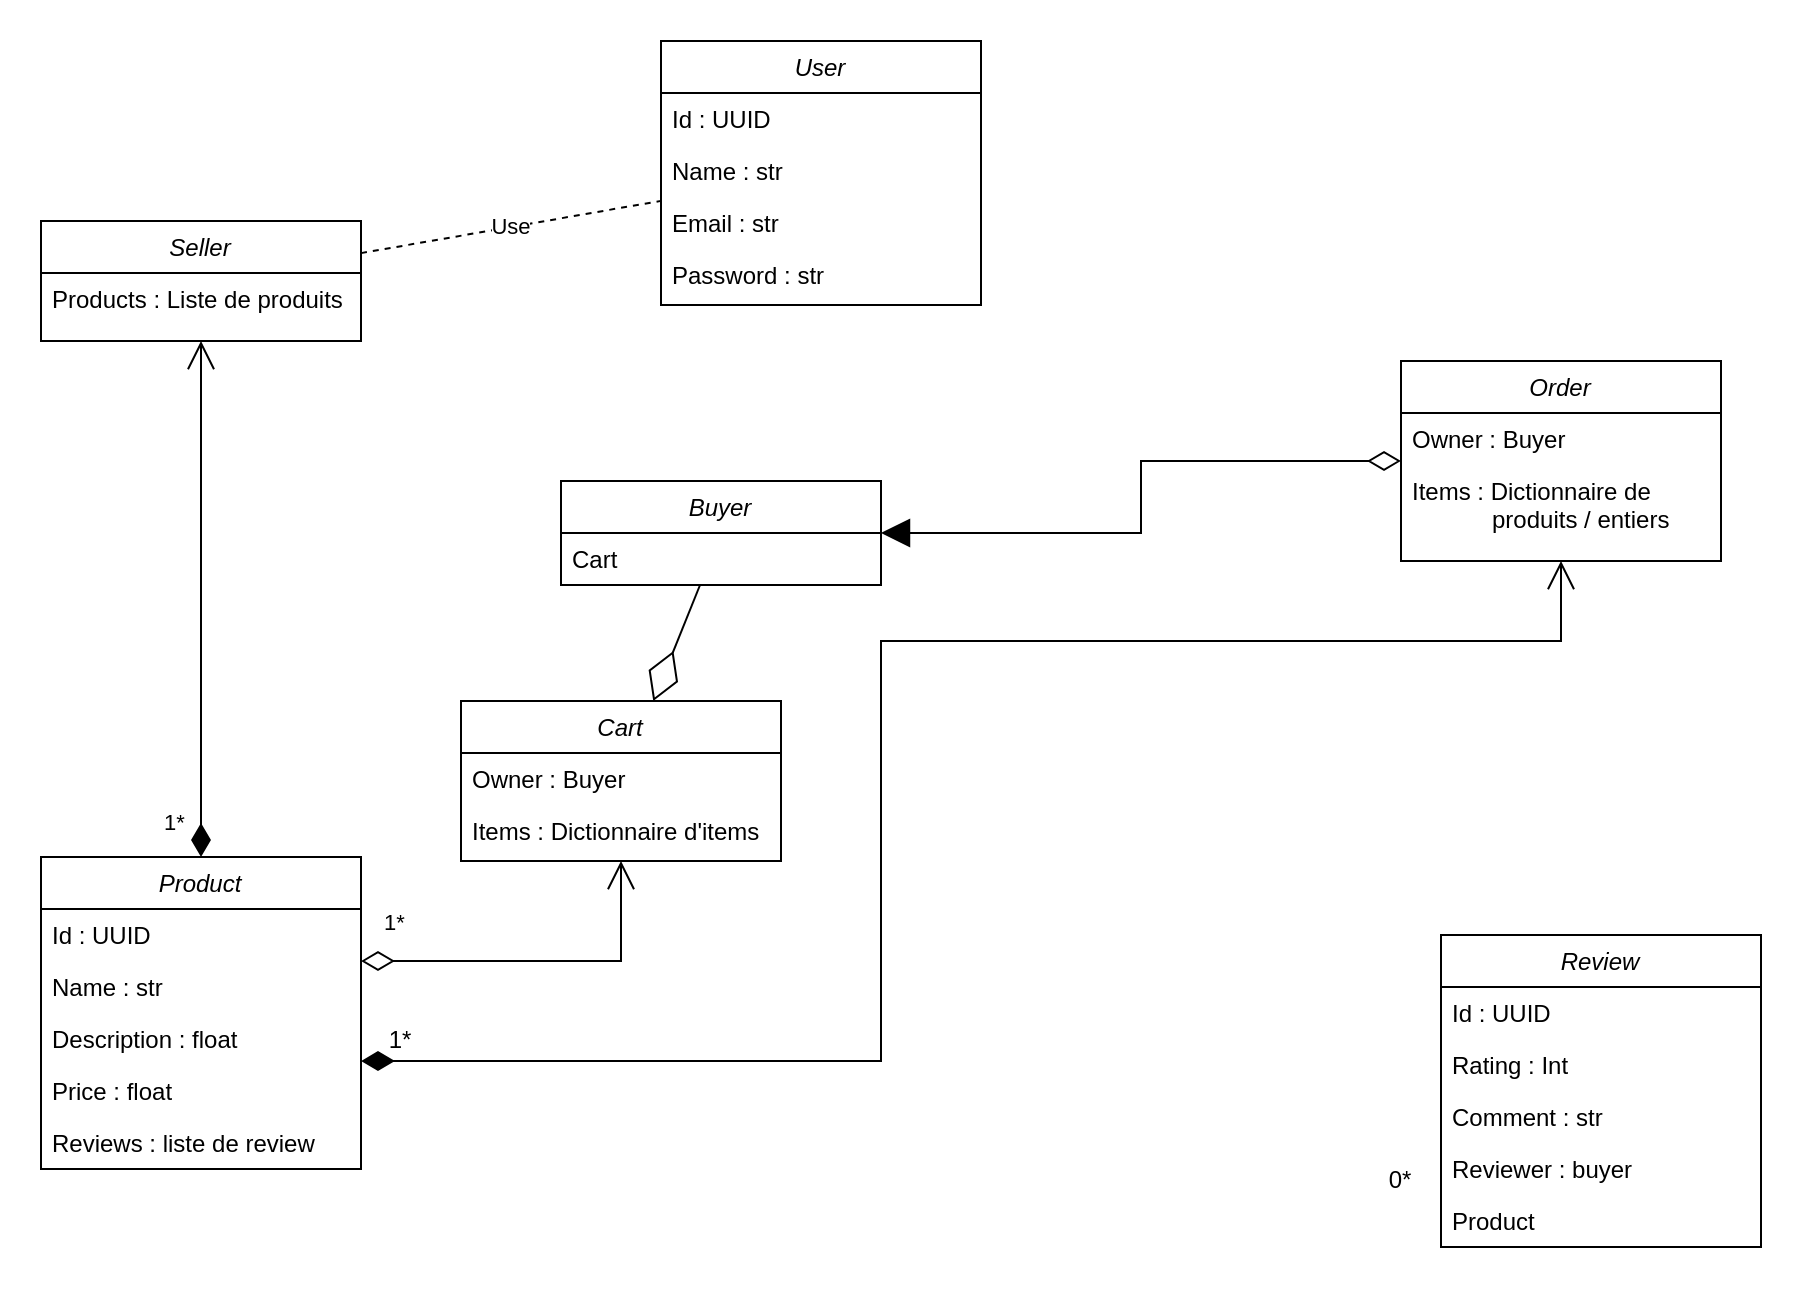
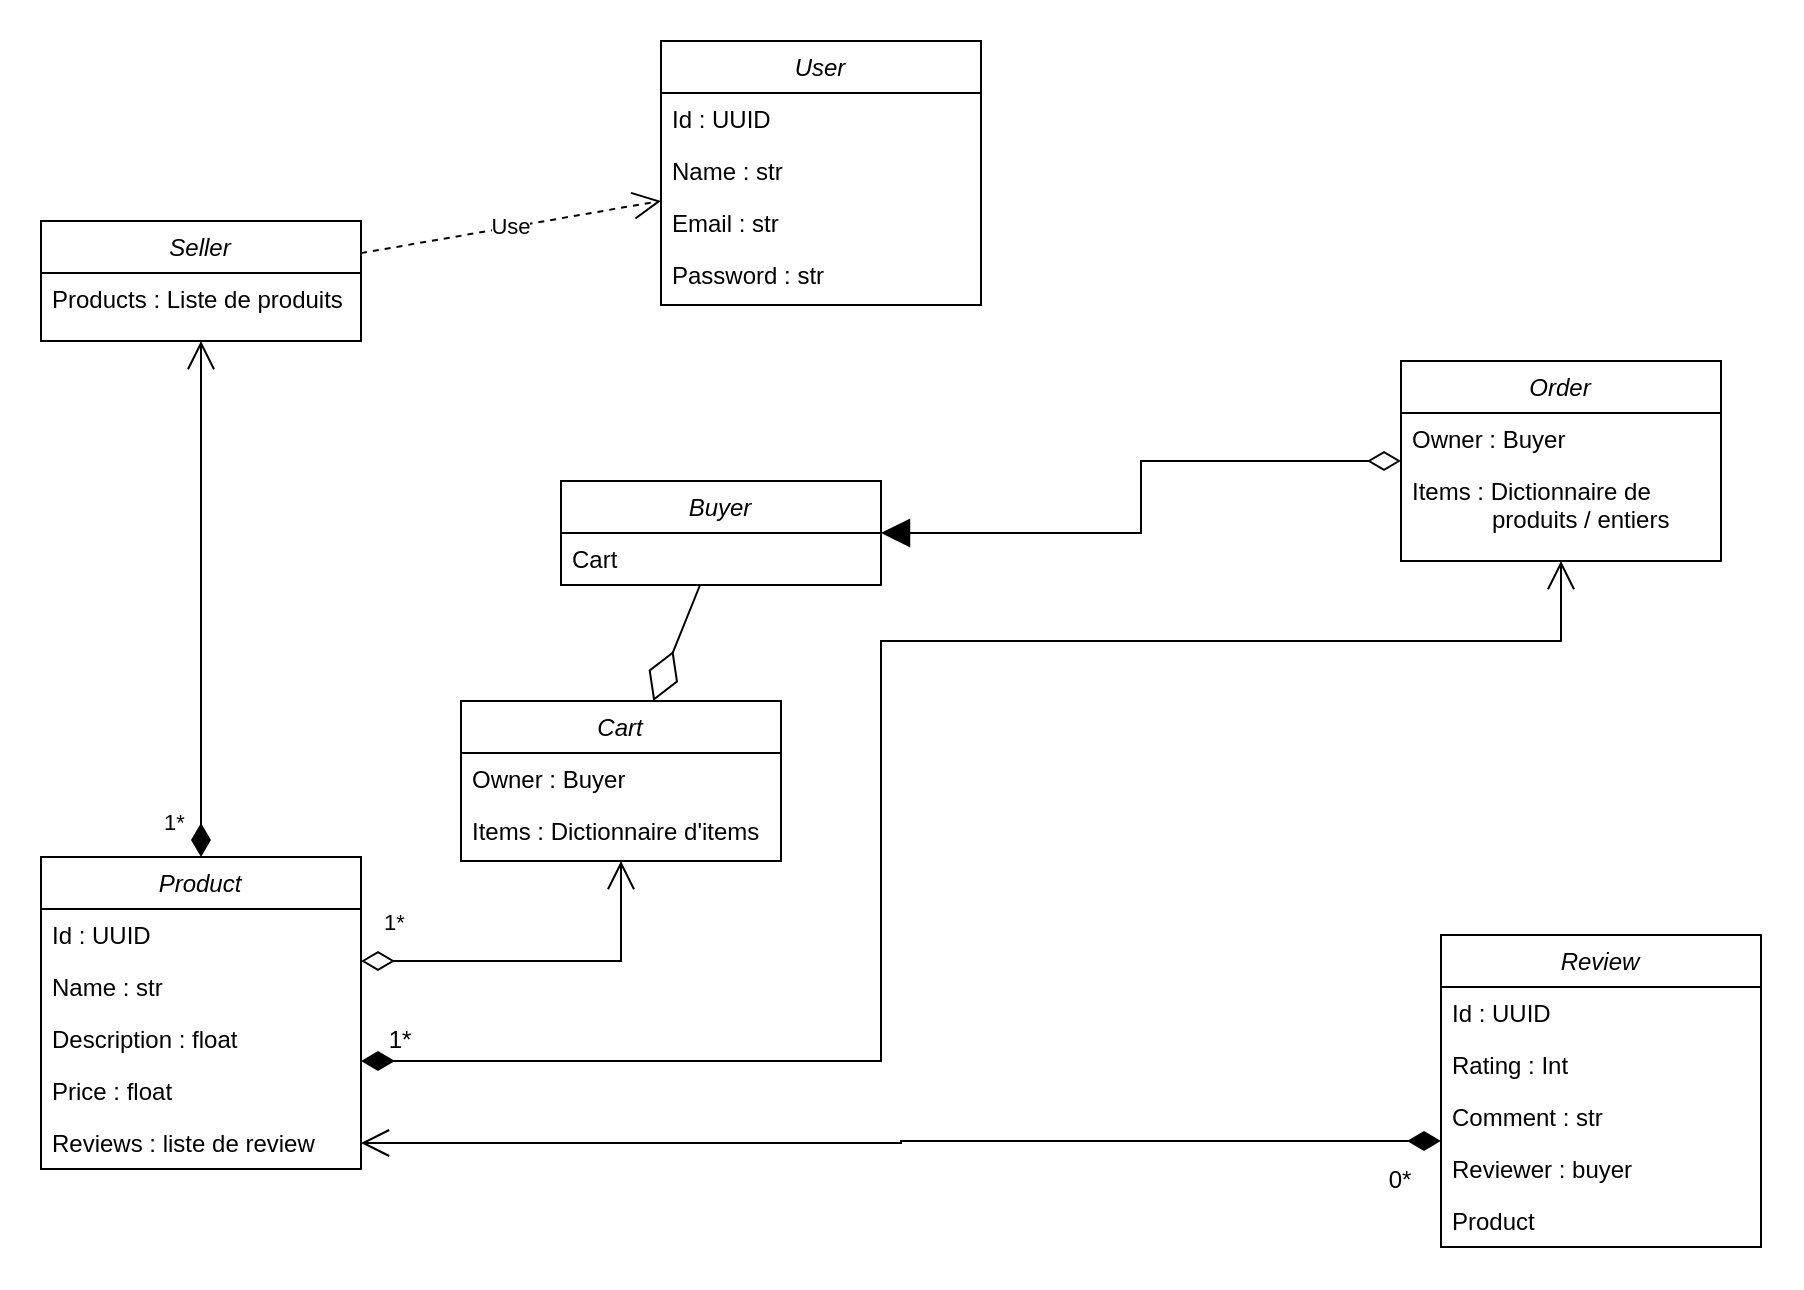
edge "User" -- "Seller": arrowhead none -> open
edge "Review" -- "Reviews : liste de review": added
